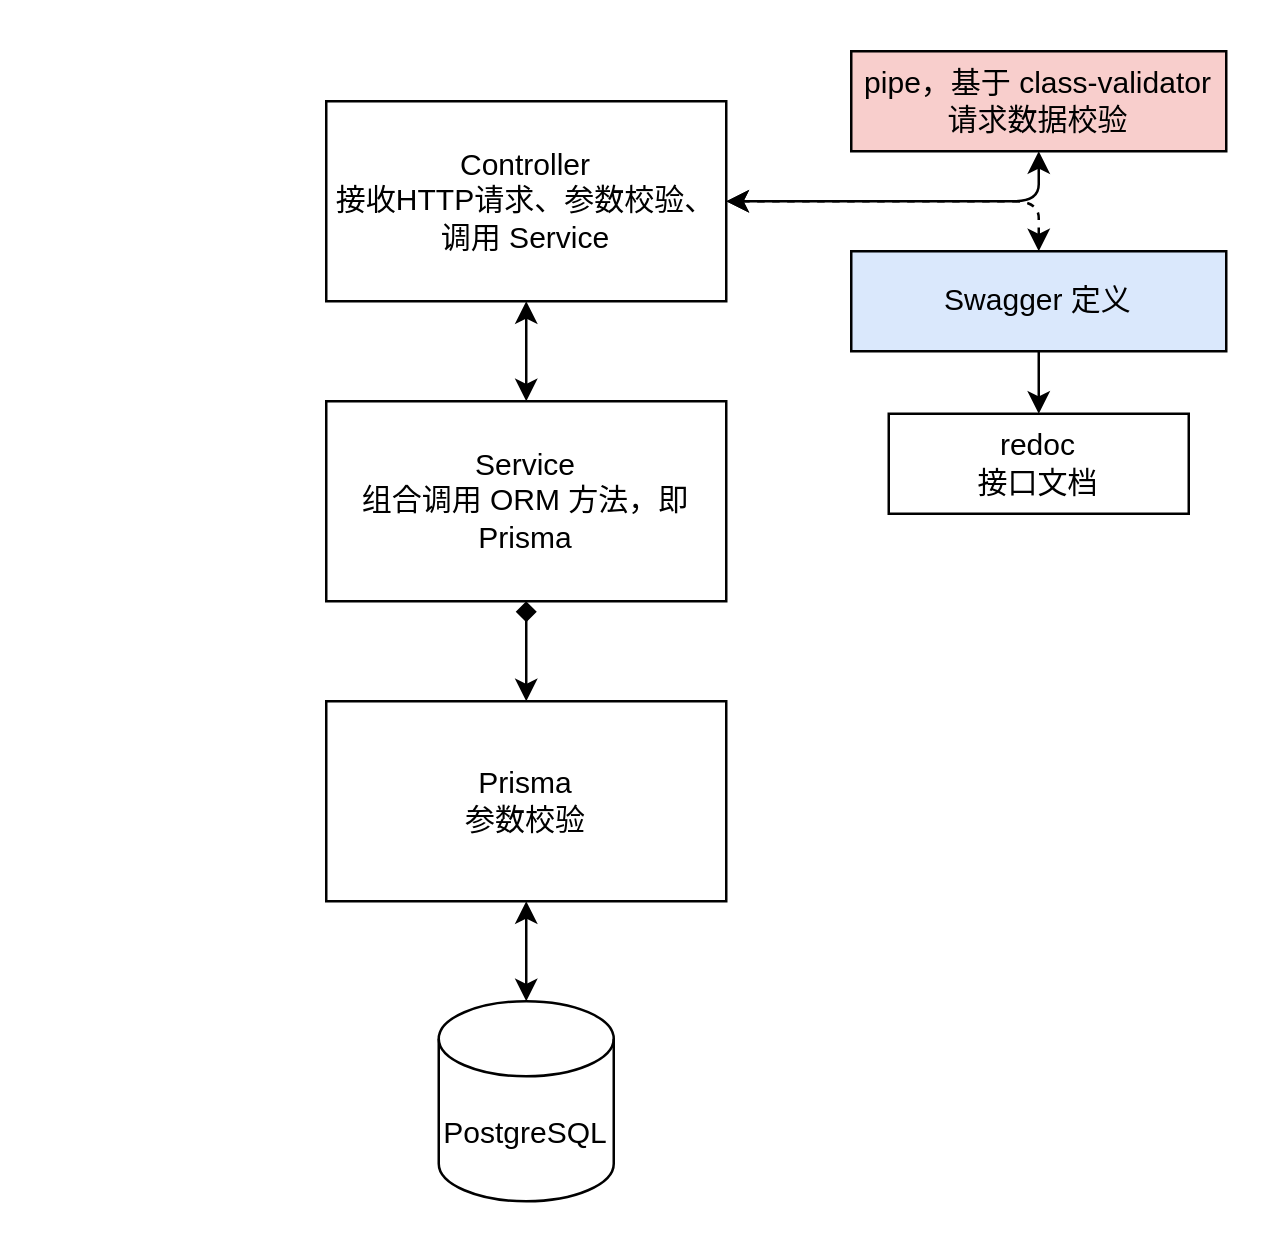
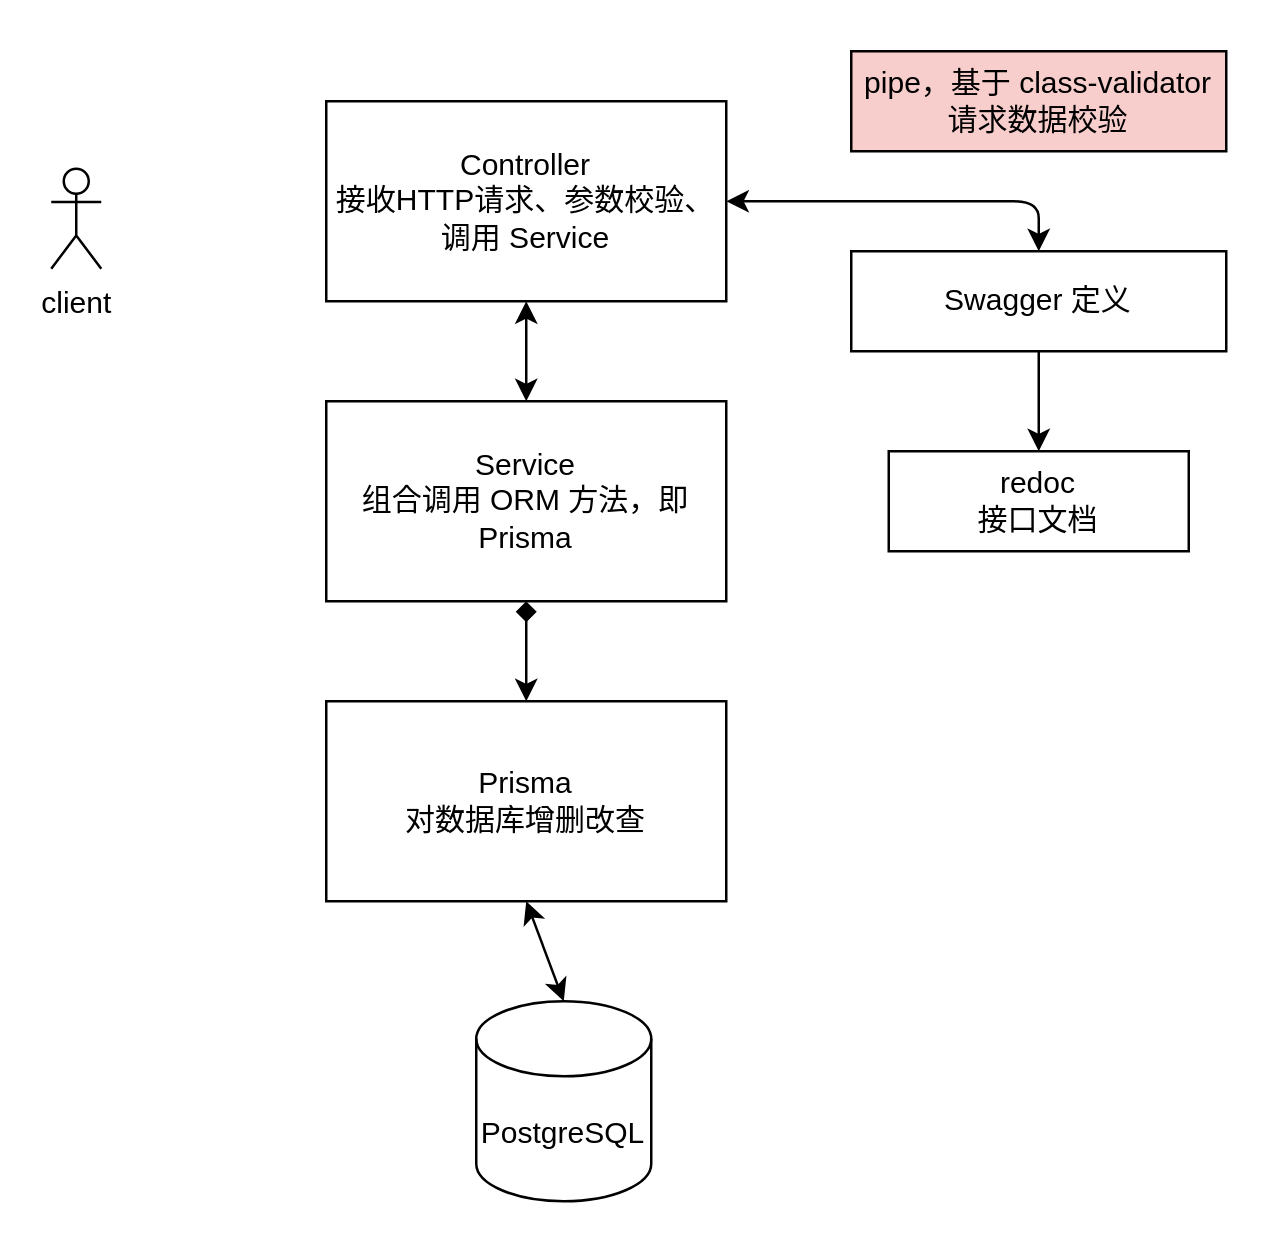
edge "pipe，基于 class-validator 请求数据校验" -- "Controller 接收HTTP请求、参数校验、调用 Service": removed
edge "Controller 接收HTTP请求、参数校验、调用 Service" -- "Swagger 定义": style dashed -> solid
node "client": added
node "Swagger 定义": fillcolor #dae8fc -> #ffffff
node "redoc 接口文档": moved (1039, 464) -> (1039, 501)
node "Prisma 参数校验": label "Prisma 参数校验" -> "Prisma 对数据库增删改查"
node "PostgreSQL": moved (526, 1101) -> (564, 1101)
